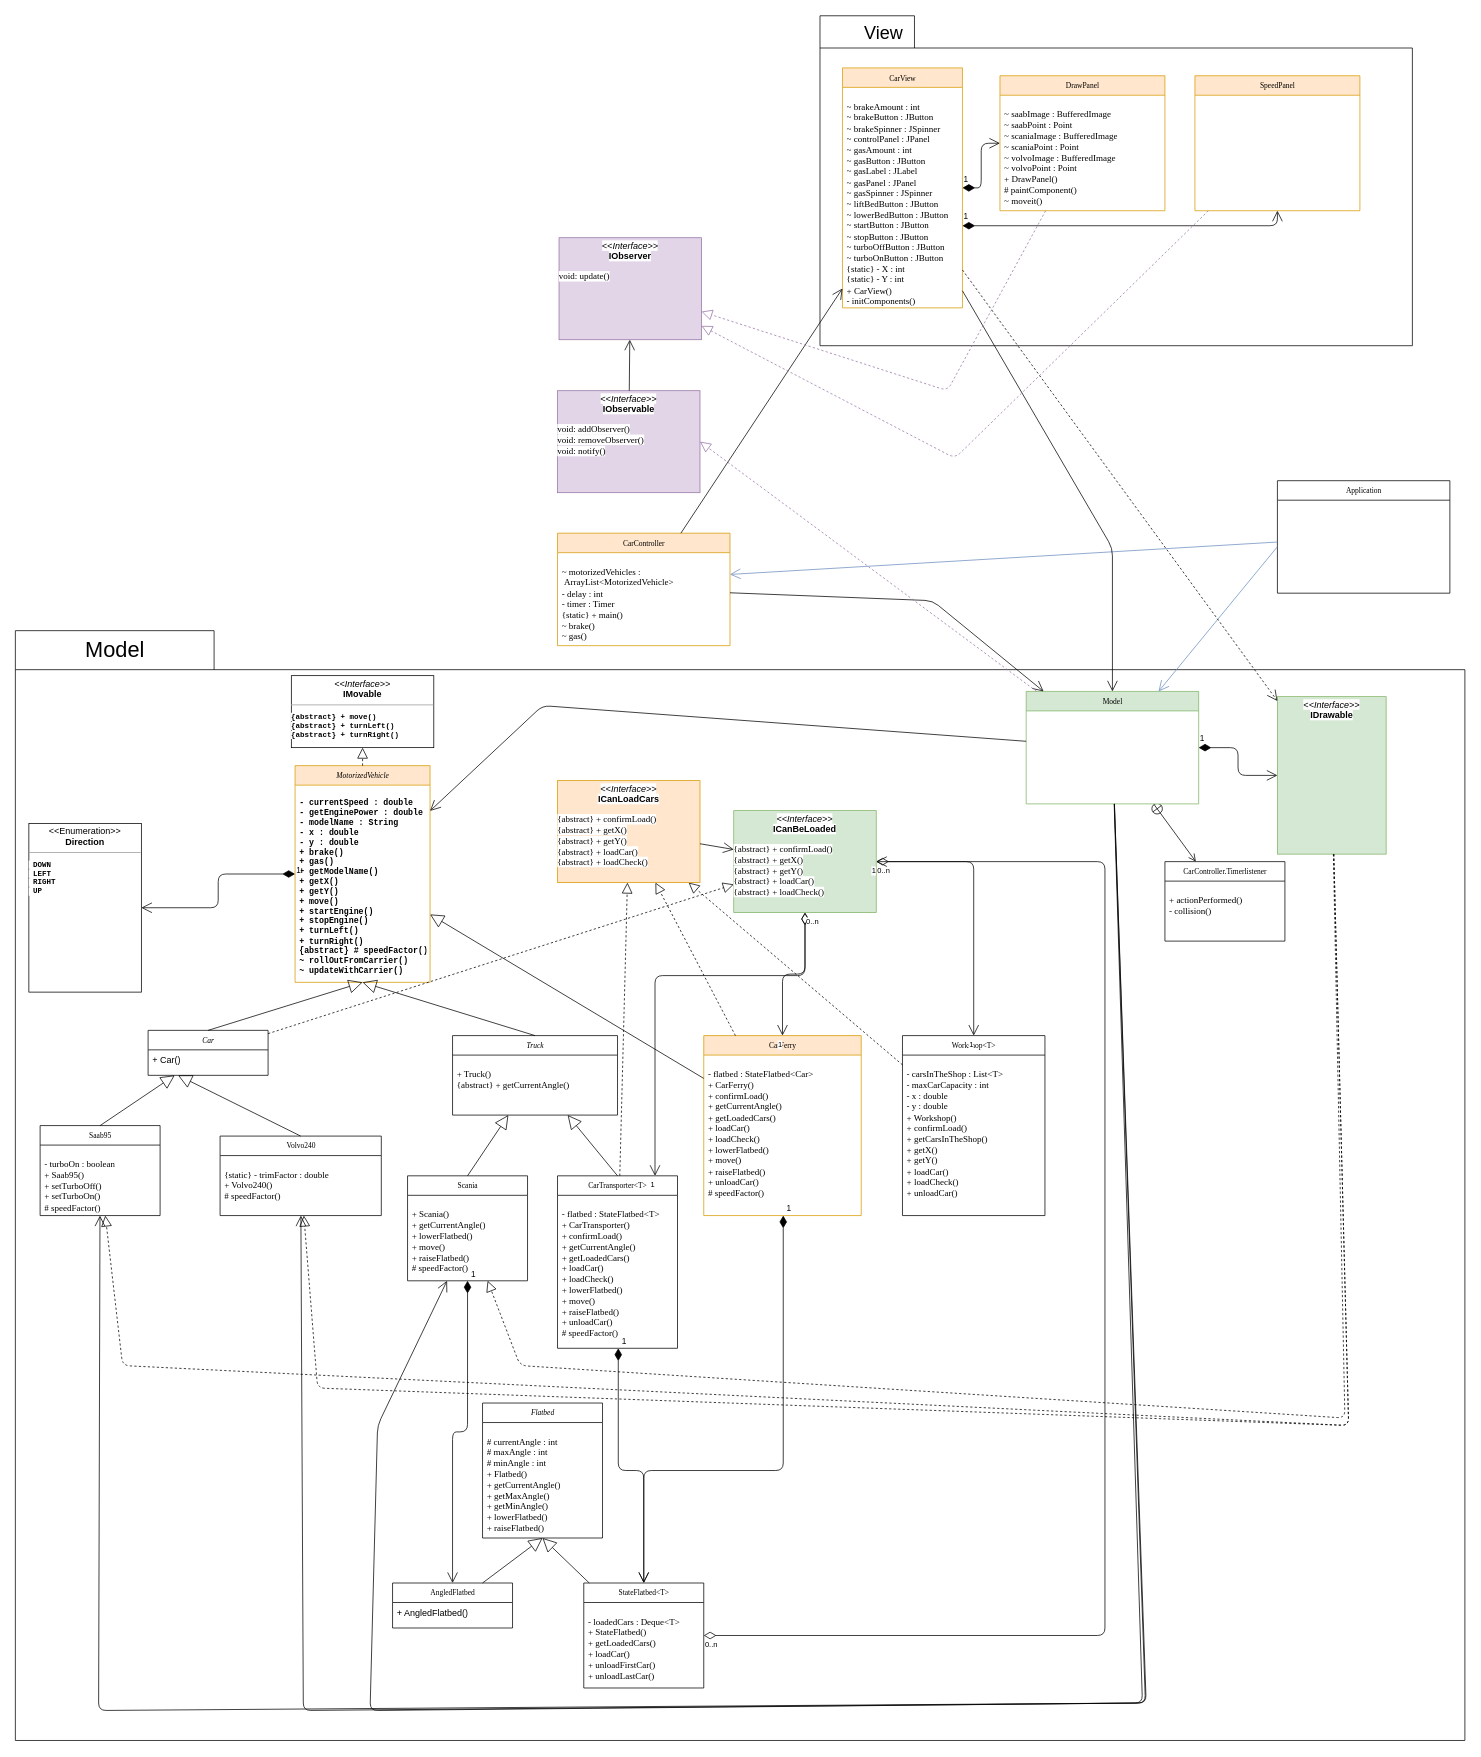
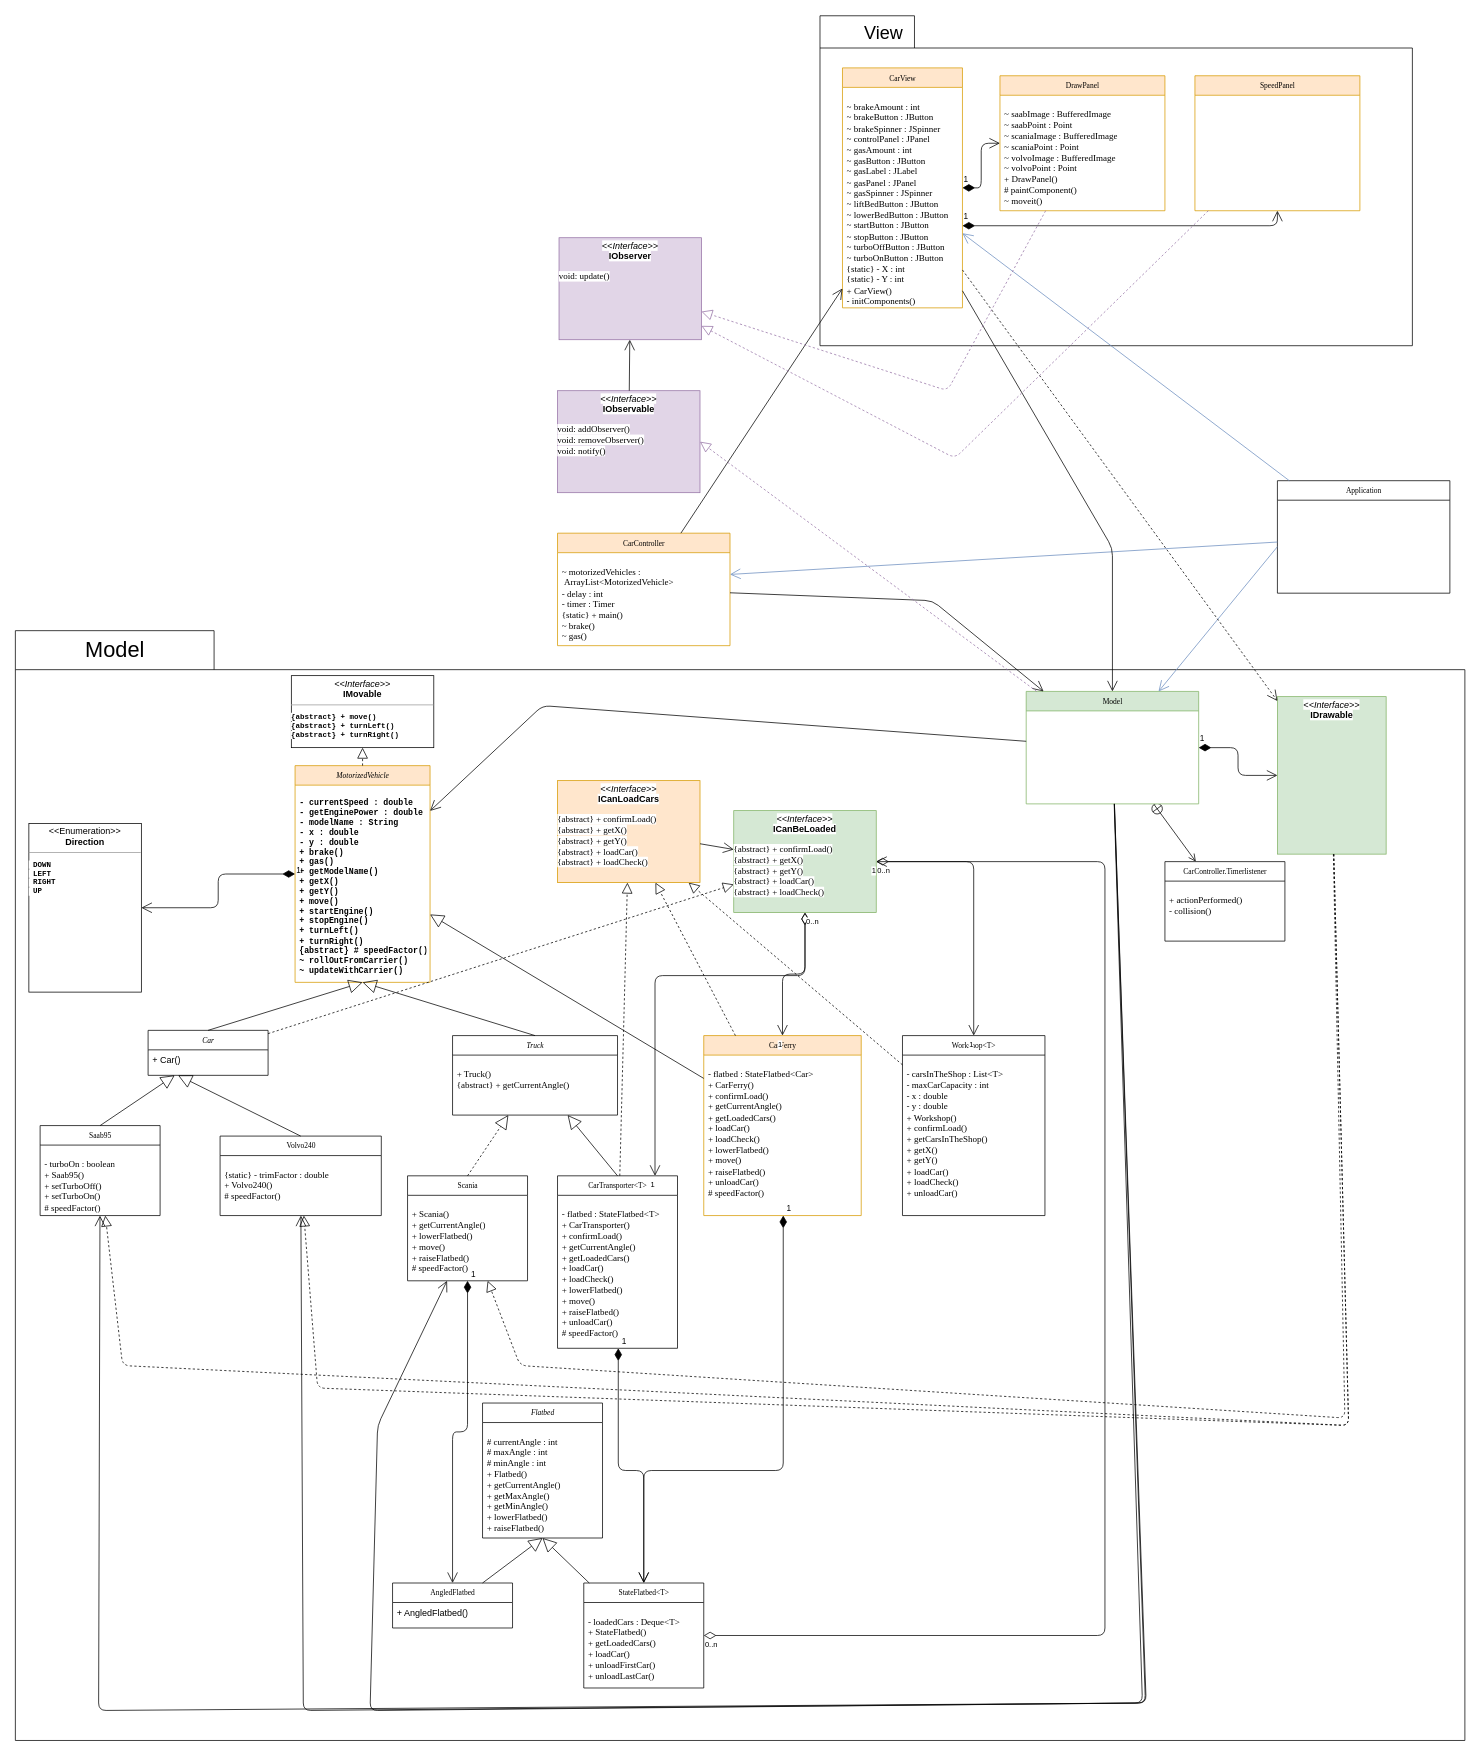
edge "Application" -> "CarView": added
edge "Scania" -> "Truck": style solid -> dashed
